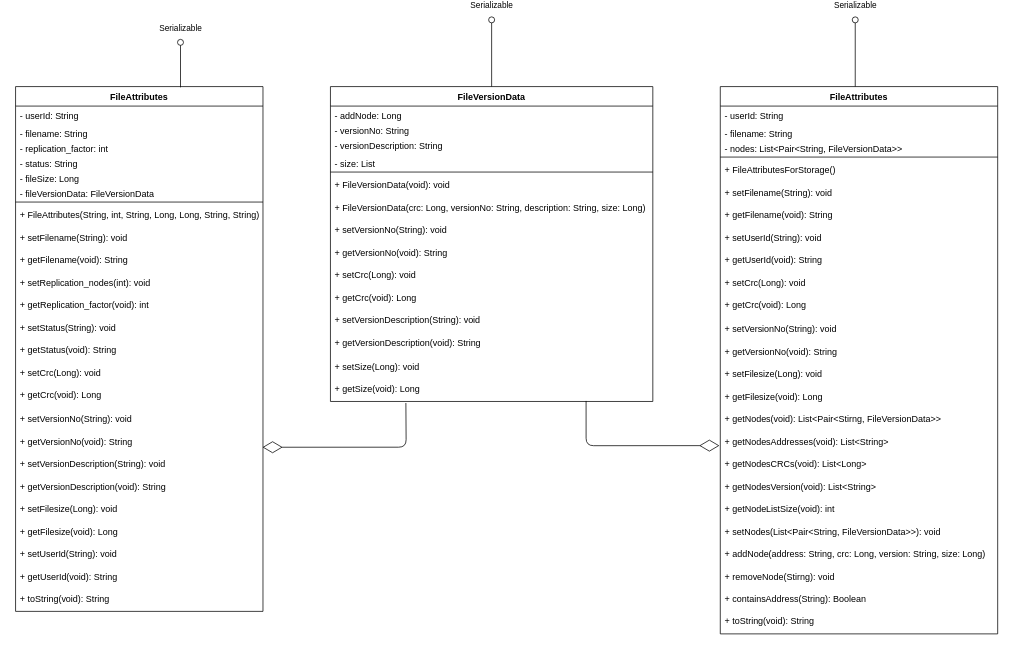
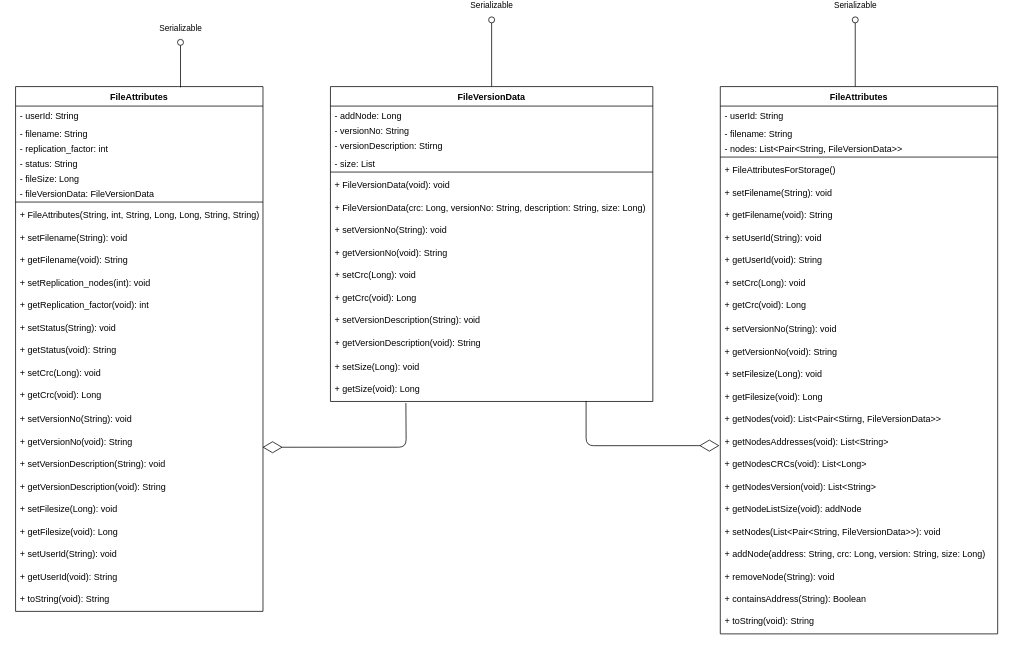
node "- versionDescription: String": label "- versionDescription: String" -> "- versionDescription: Stirng"
node "+ getNodeListSize(void): int": label "+ getNodeListSize(void): int" -> "+ getNodeListSize(void): addNode"
node "+ removeNode(Stirng): void": label "+ removeNode(Stirng): void" -> "+ removeNode(String): void"
